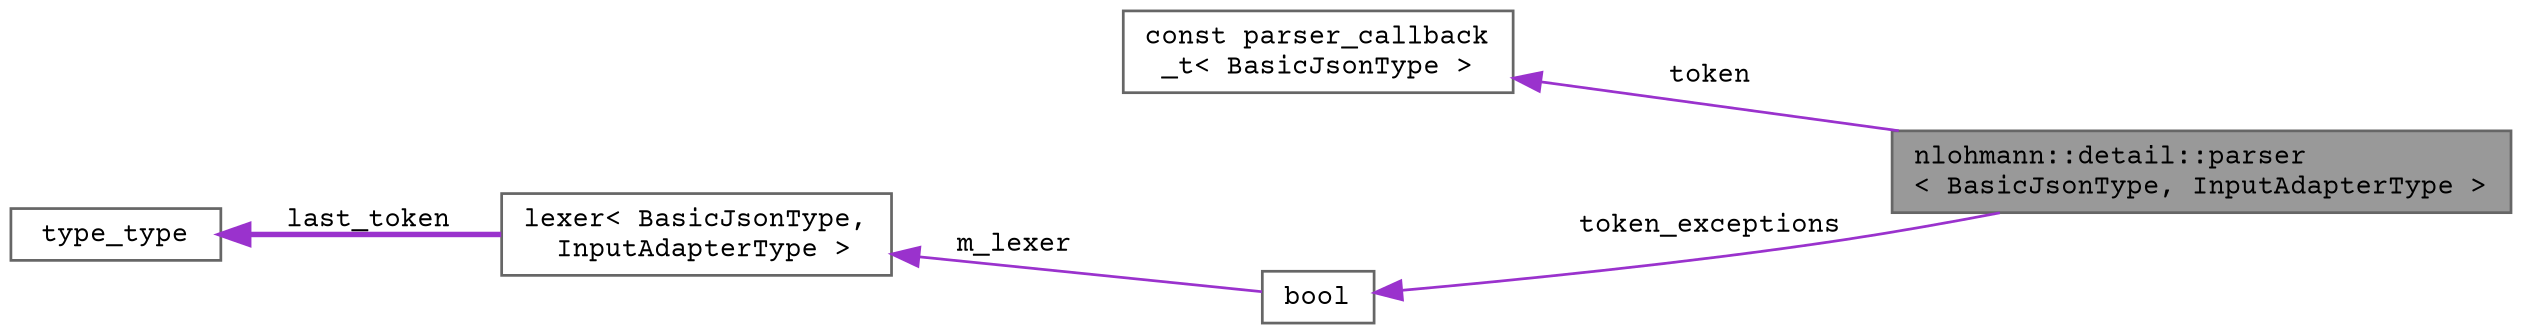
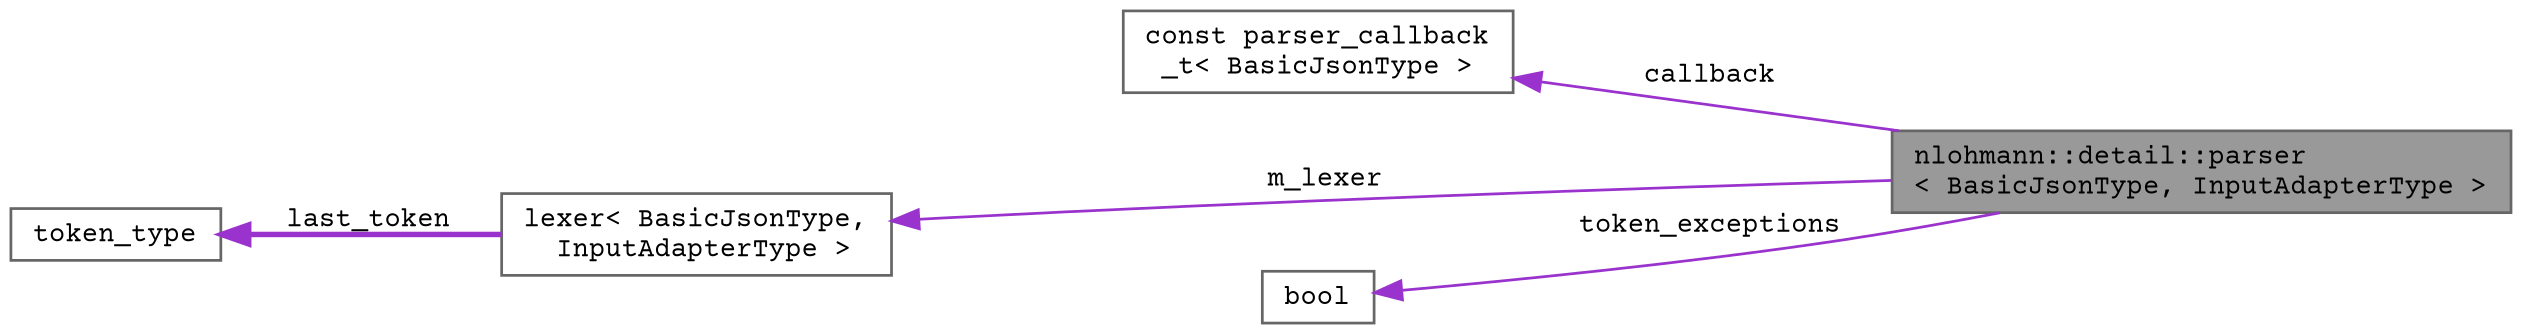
edge "nlohmann::detail::parser < BasicJsonType, InputAdapterType >" -> "const parser_callback _t< BasicJsonType >": label " token" -> " callback"
node "type_type": label "type_type" -> "token_type"
edge "bool" -> "lexer< BasicJsonType, InputAdapterType >": now "nlohmann::detail::parser < BasicJsonType, InputAdapterType >" -> "lexer< BasicJsonType, InputAdapterType >"
